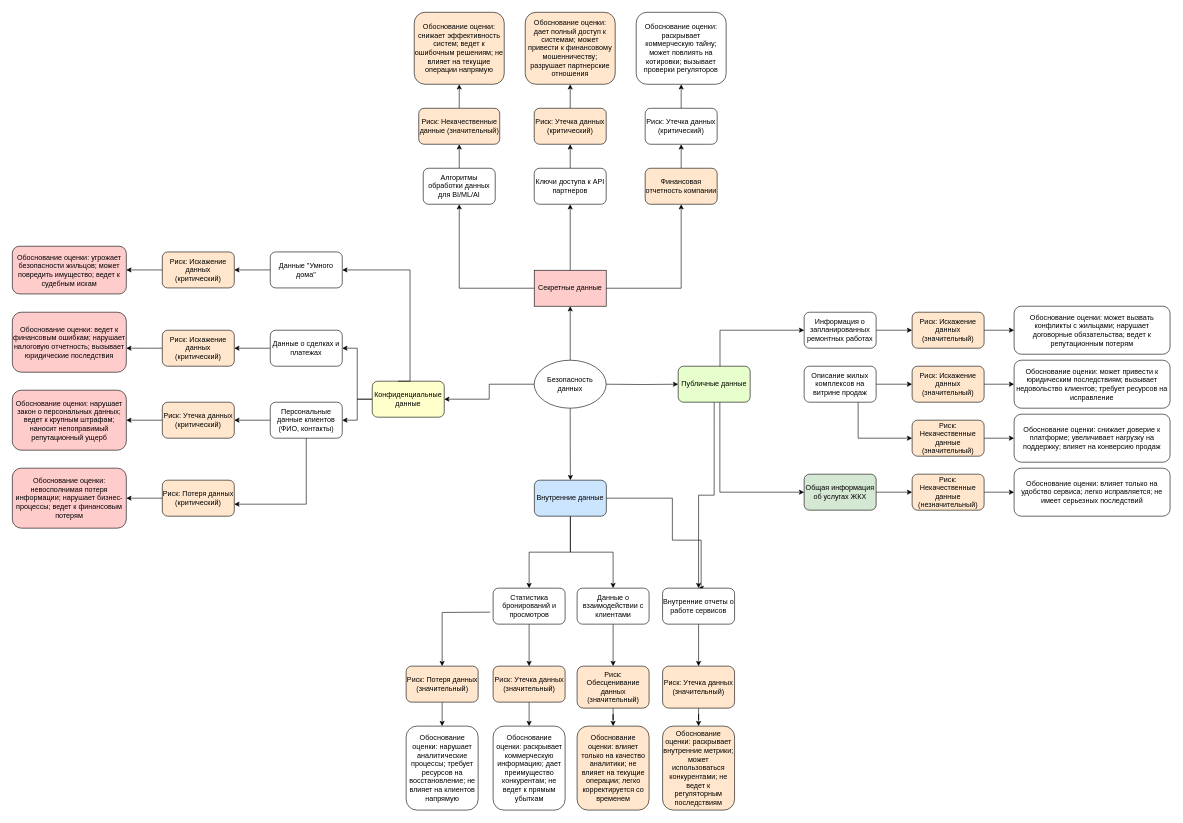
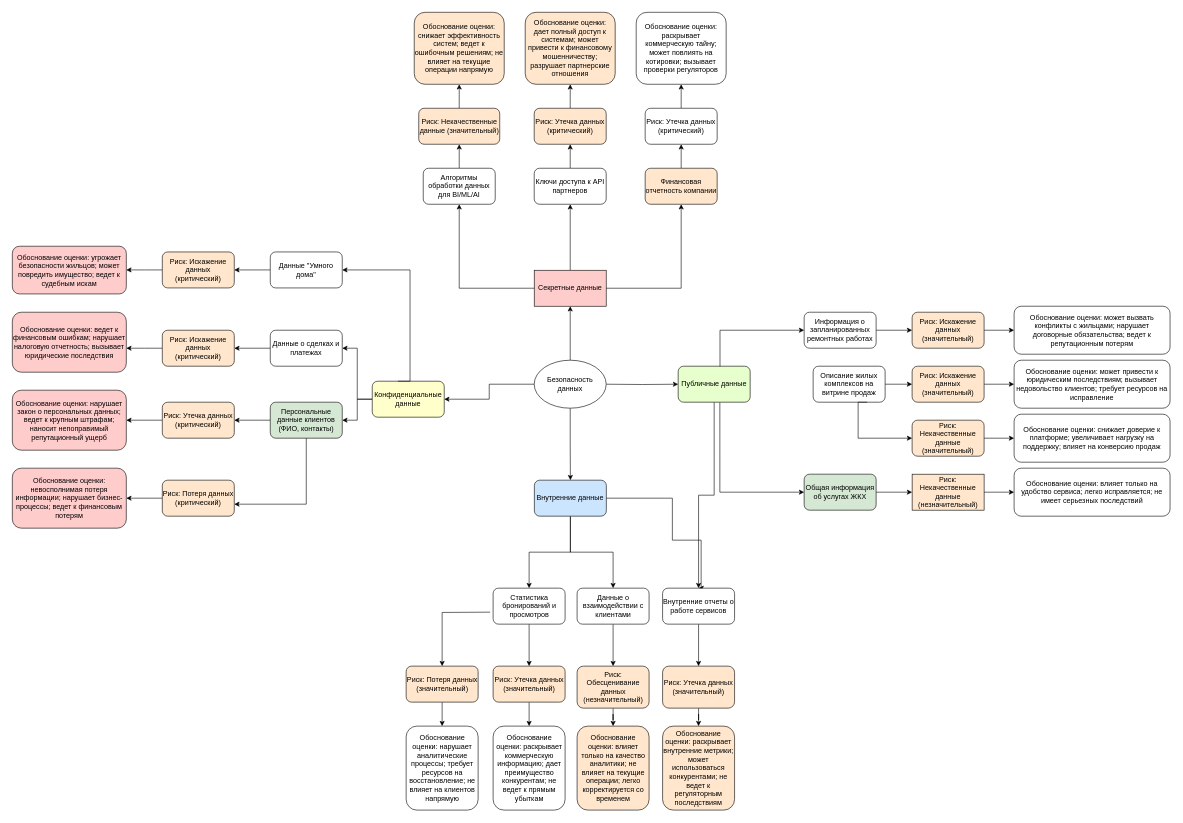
node "Описание жилых комплексов на витрине продаж": moved (840, 384) -> (849, 384)
node "Персональные данные клиентов (ФИО, контакты)": fillcolor #ffffff -> #d5e8d4
node "Риск: Некачественные данные (незначительный)": shape rounded rectangle -> rectangle
node "Риск: Обесценивание данных (значительный)": label "Риск: Обесценивание данных (значительный)" -> "Риск: Обесценивание данных (незначительный)"
